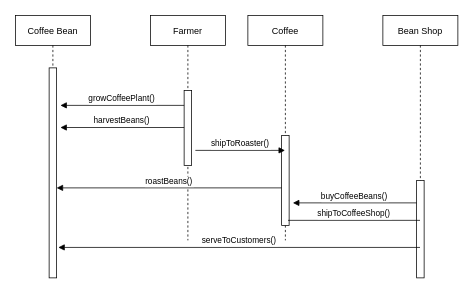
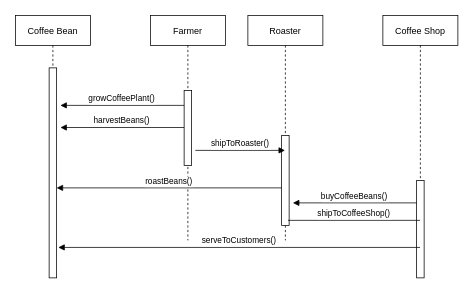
node "Coffee": label "Coffee" -> "Roaster"
node "Bean Shop": label "Bean Shop" -> "Coffee Shop"
